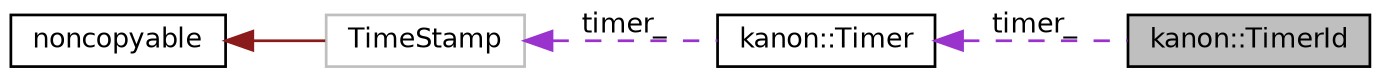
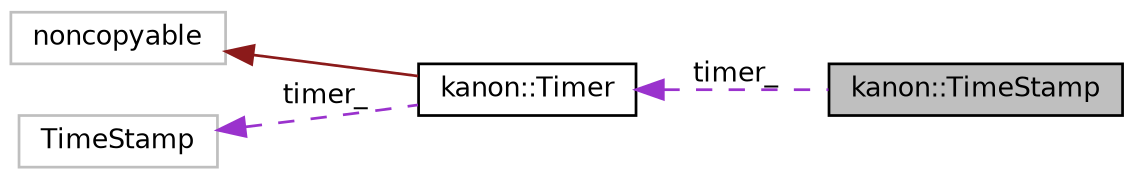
node "noncopyable": color black -> grey75
edge "TimeStamp" -> "noncopyable": now "kanon::Timer" -> "noncopyable"
node "kanon::TimerId": label "kanon::TimerId" -> "kanon::TimeStamp"
